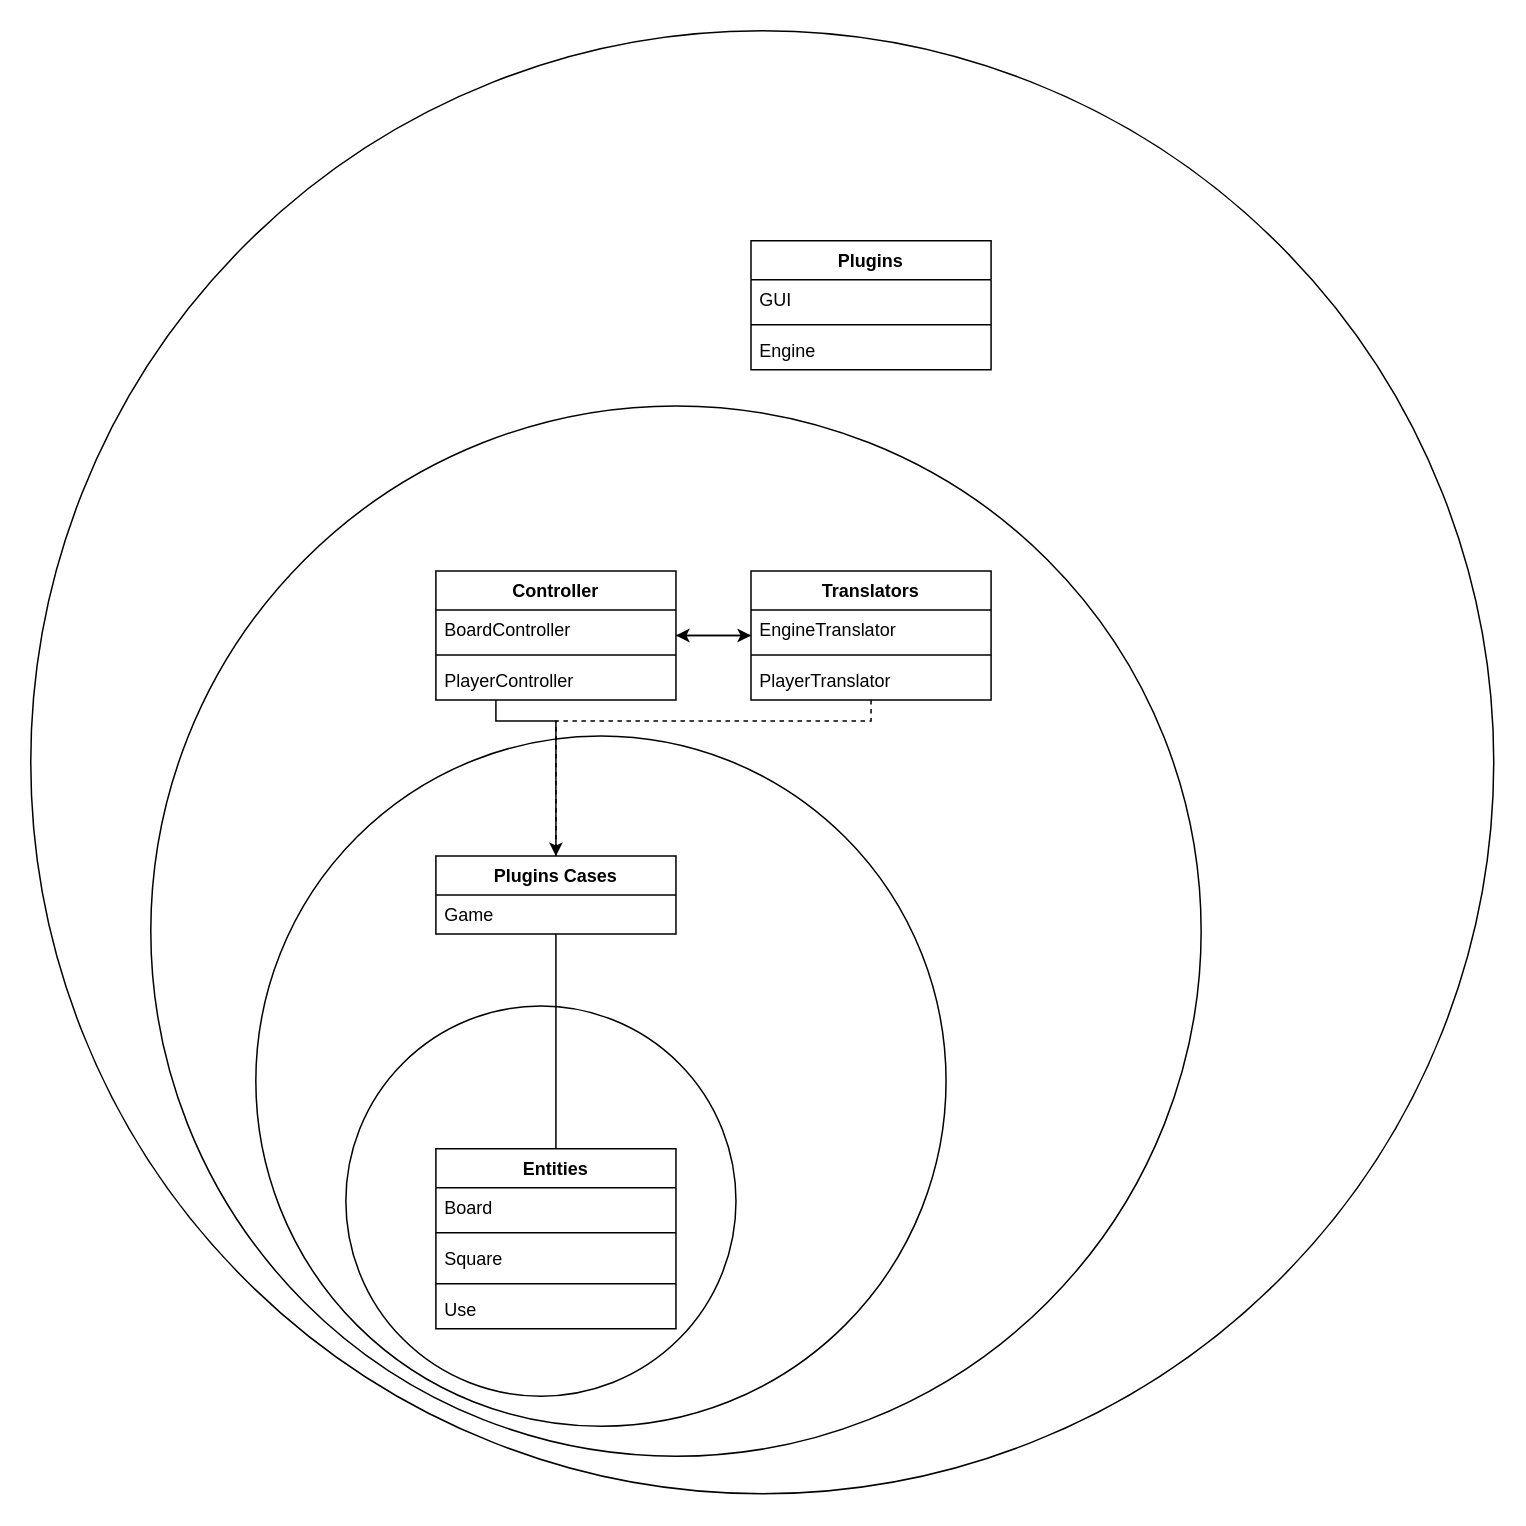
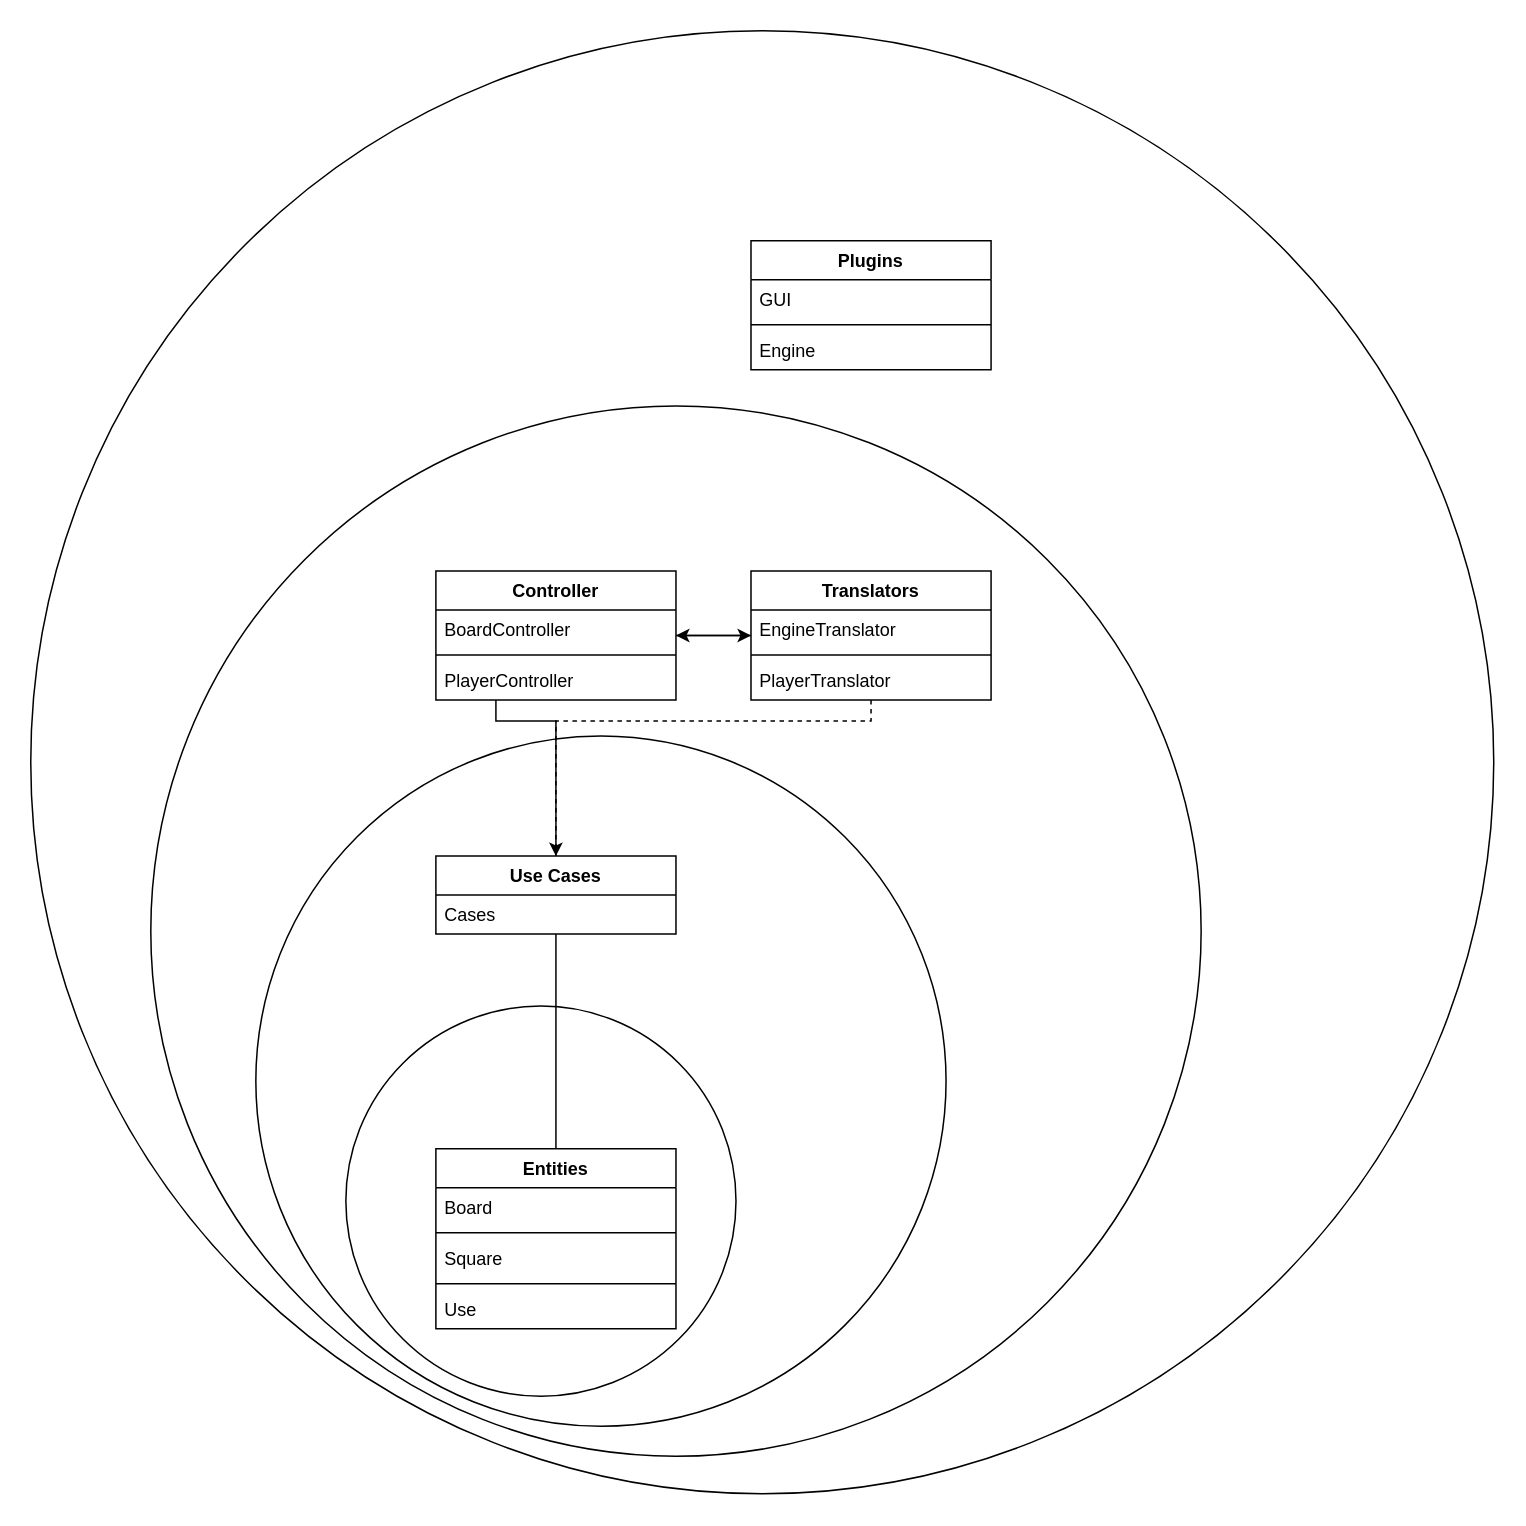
node "Plugins Cases": label "Plugins Cases" -> "Use Cases"
node "Game": label "Game" -> "Cases"
